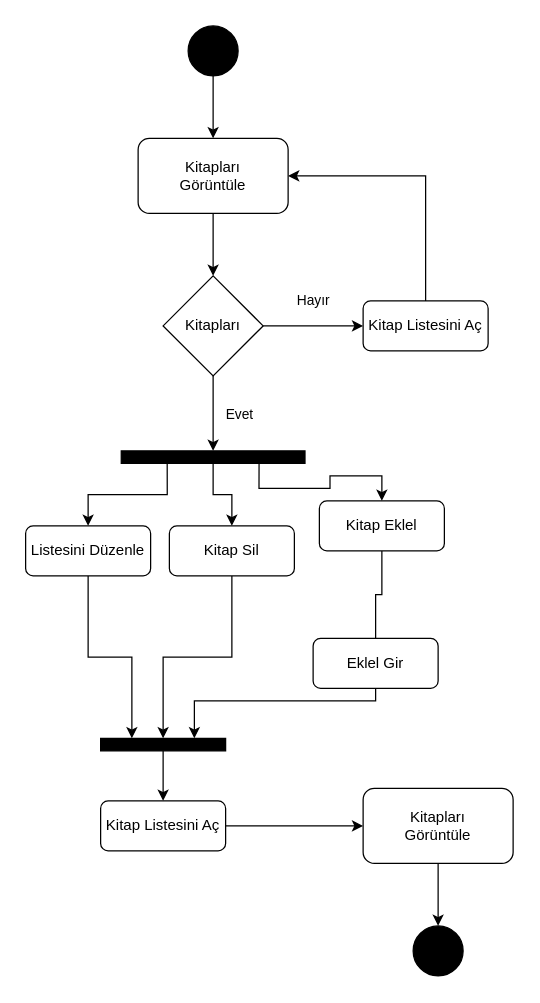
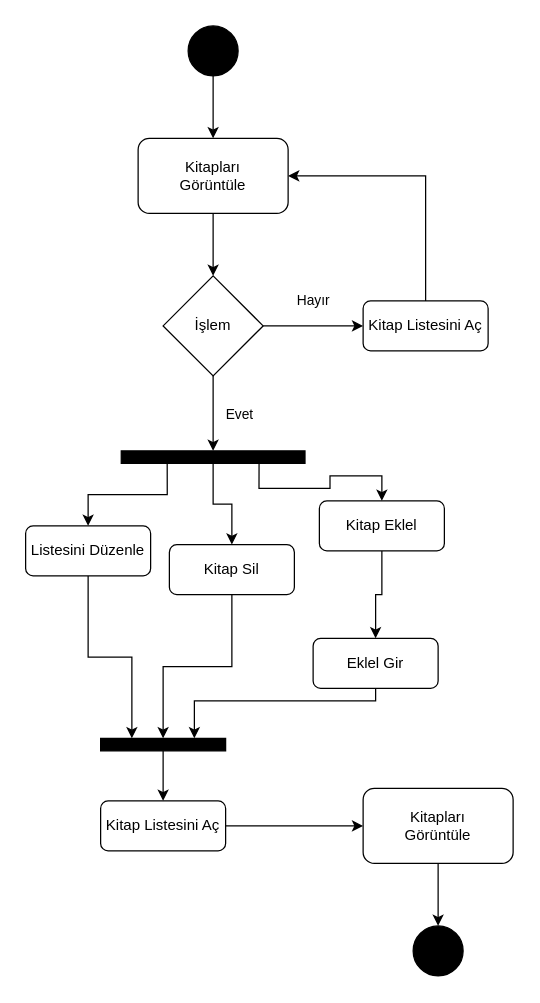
node "Kitapları": label "Kitapları" -> "İşlem"
node "Kitap Sil": moved (232, 551) -> (232, 569)
edge "Kitap Eklel" -- "Eklel Gir": arrowhead none -> classic
